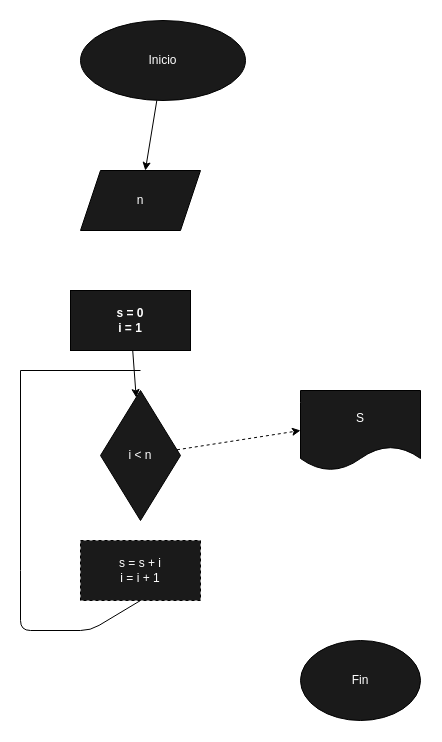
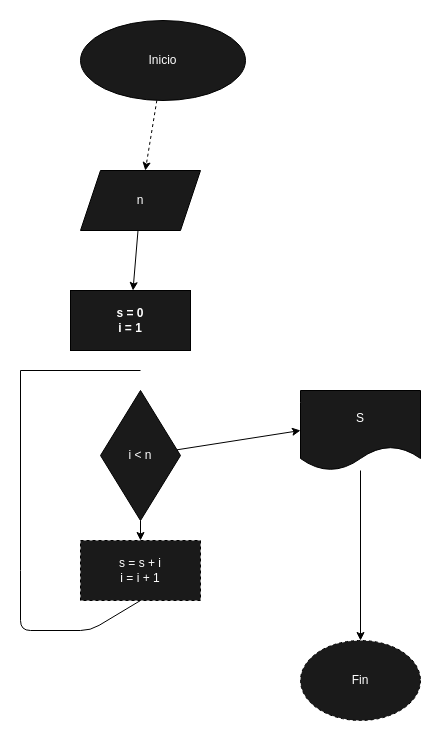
edge "Inicio" -> "n": style solid -> dashed
edge "n" -> "s = 0 i = 1": added
edge "s = 0 i = 1" -> "i < n": removed
edge "i < n" -> "S": style dashed -> solid
edge "i < n" -> "s = s + i i = i + 1": added
edge "S" -> "Fin": added
node "Fin": style solid -> dashed
